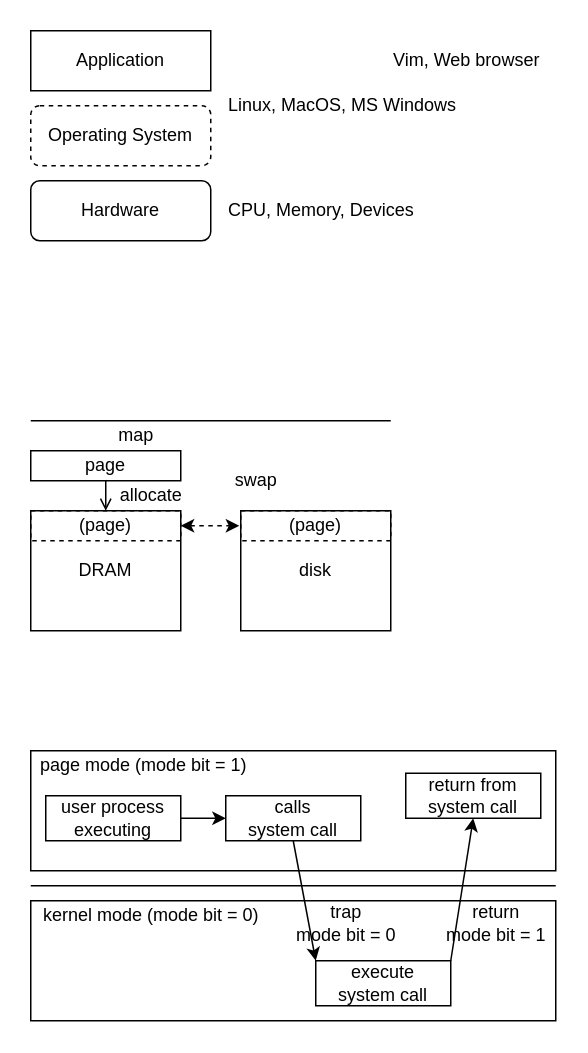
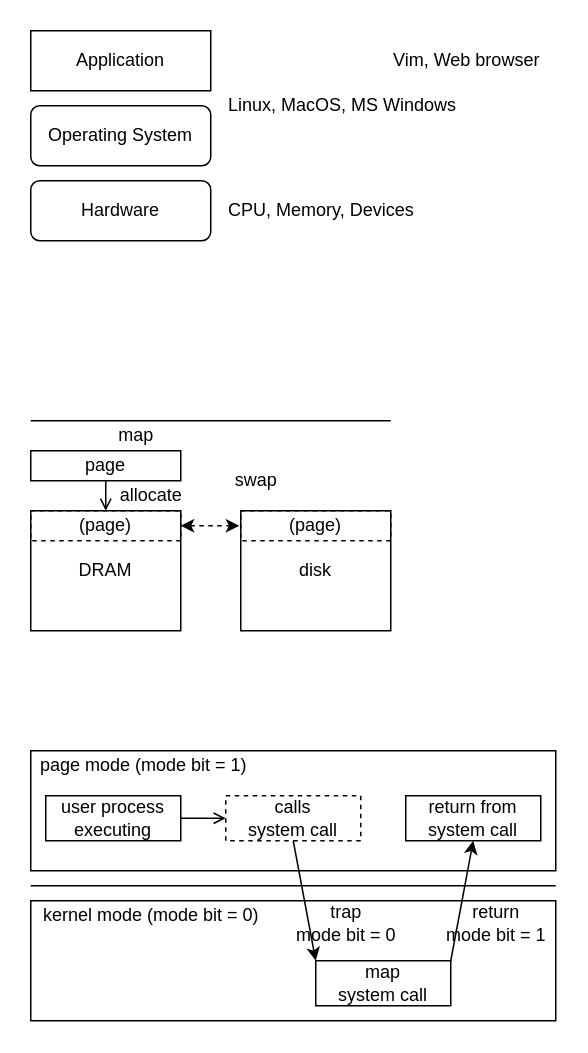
node "Operating System": style dashed -> solid
node "return from system call": moved (473, 796) -> (473, 818)
edge "user process executing" -> "calls system call": arrowhead classic -> open
node "calls system call": style solid -> dashed
node "execute system call": label "execute system call" -> "map system call"
